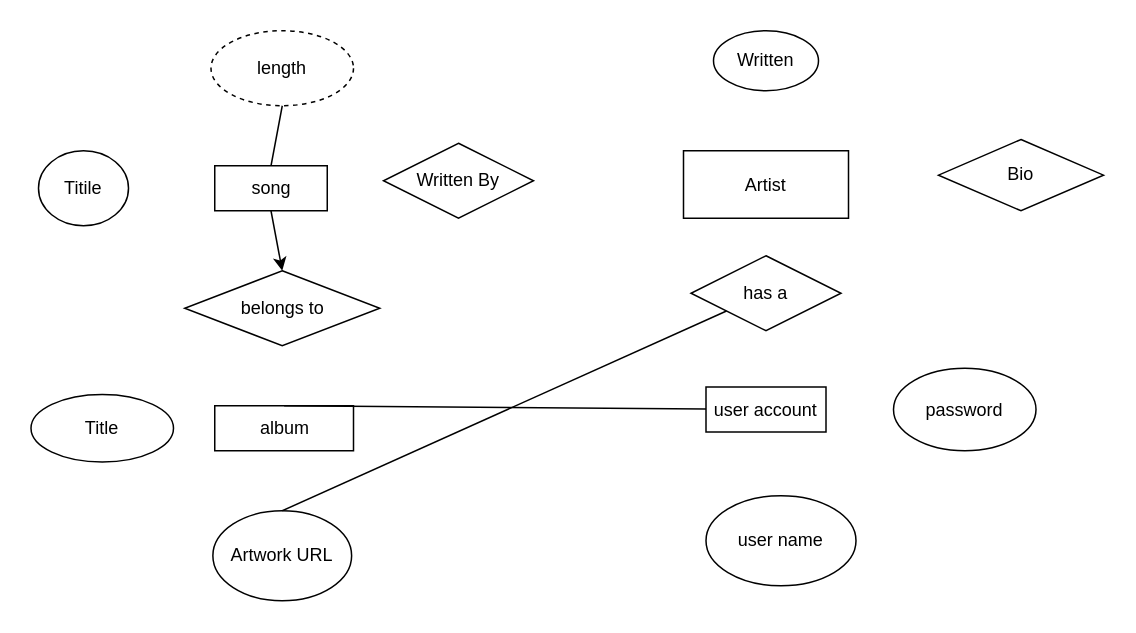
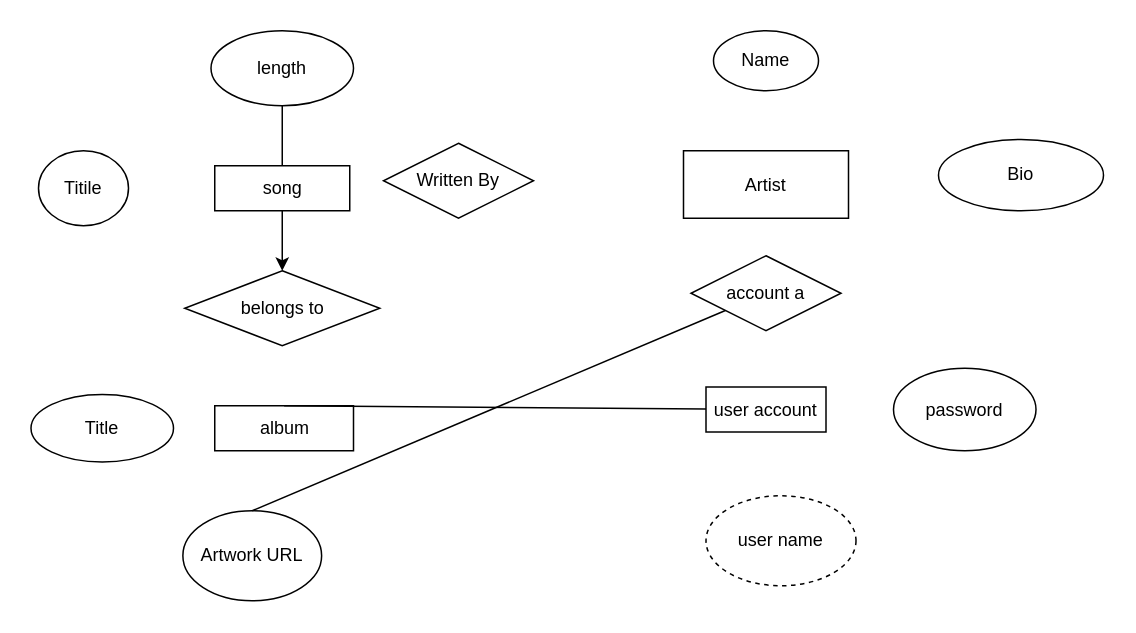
node "Written": label "Written" -> "Name"
node "length": style dashed -> solid
node "Bio": shape diamond -> ellipse
node "song": size 113x45 -> 135x45
node "has a": label "has a" -> "account a"
node "user name": style solid -> dashed
node "Artwork URL": moved (282, 556) -> (252, 556)
